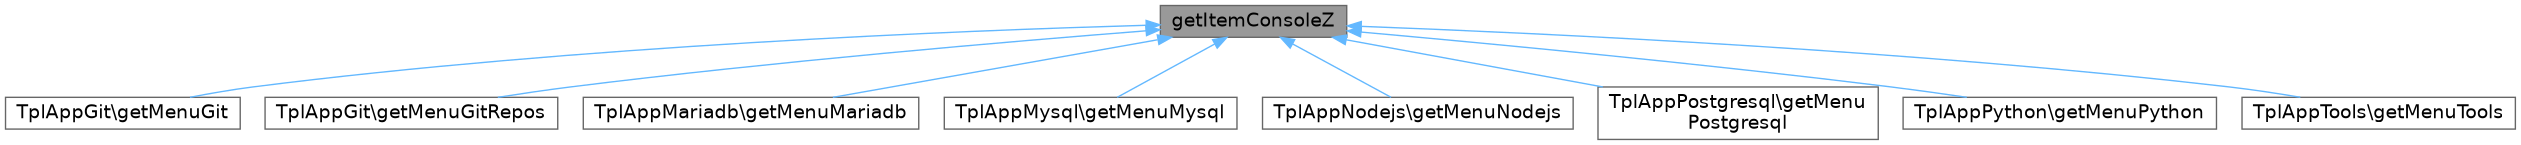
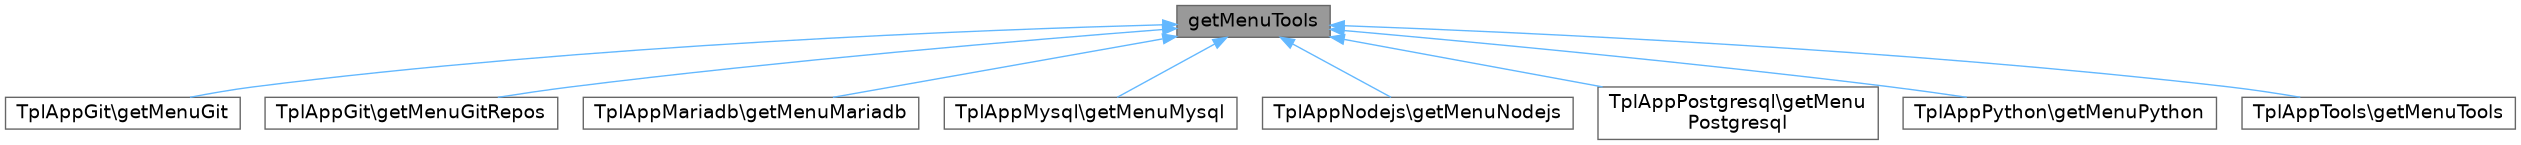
node "getItemConsoleZ": label "getItemConsoleZ" -> "getMenuTools"
